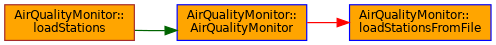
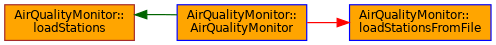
edge "AirQualityMonitor:: loadStations" -> "AirQualityMonitor:: AirQualityMonitor": reversed
